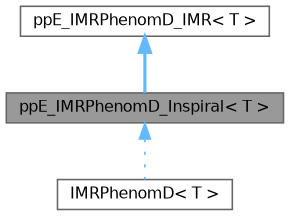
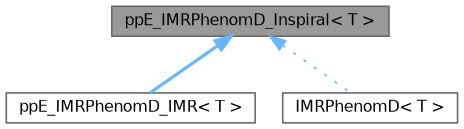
edge "ppE_IMRPhenomD_Inspiral< T >" -> "ppE_IMRPhenomD_IMR< T >": reversed
